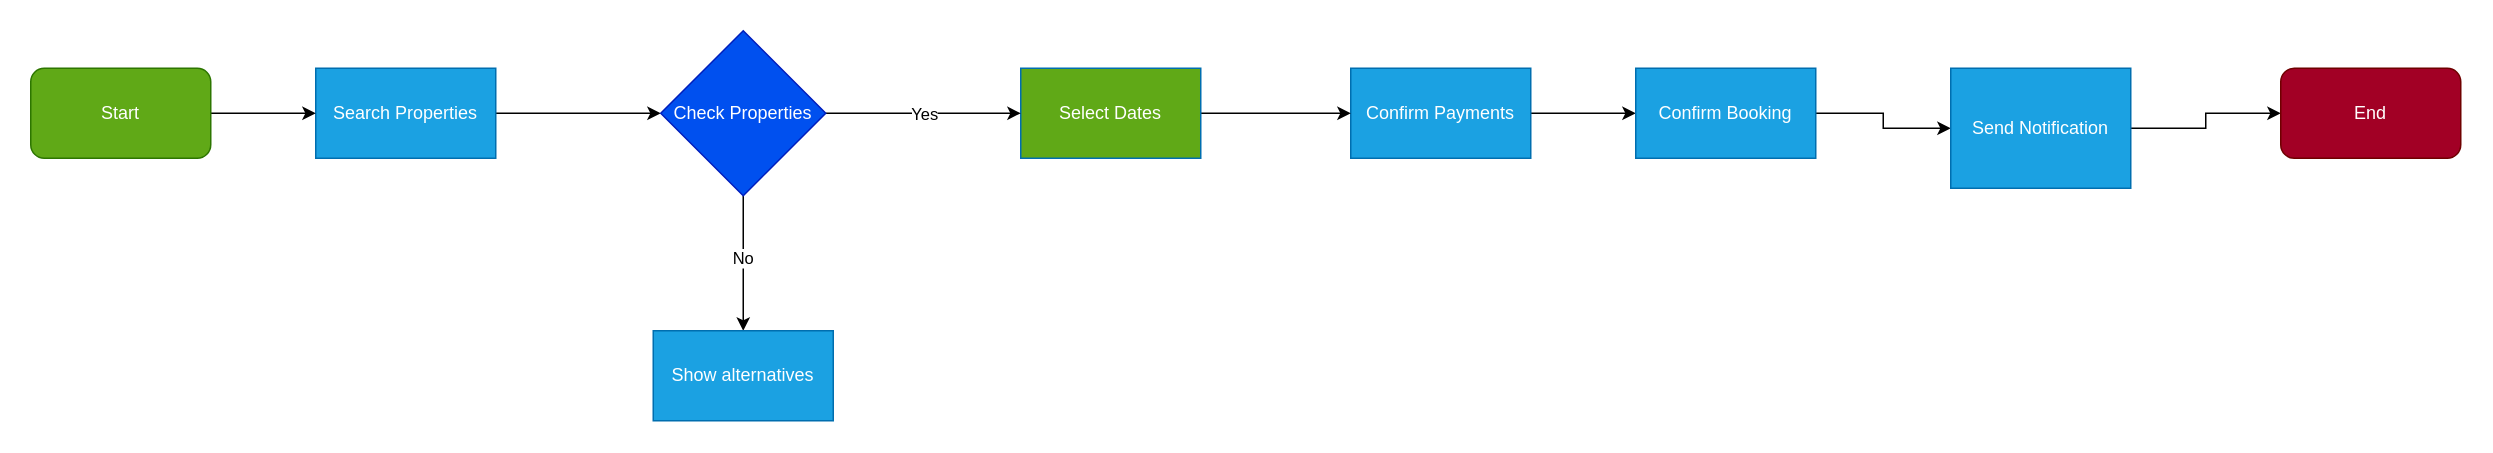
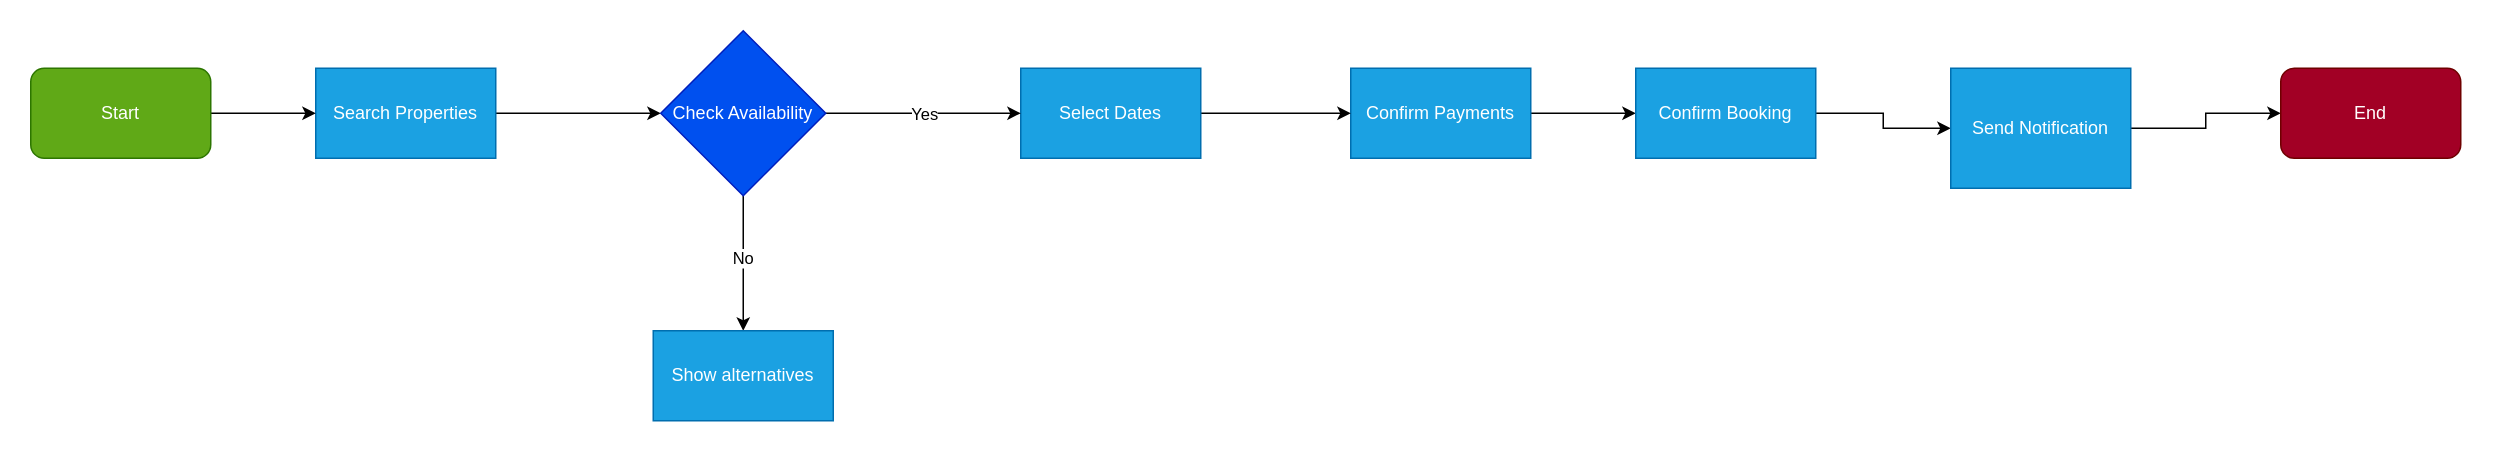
node "Check Properties": label "Check Properties" -> "Check Availability"
node "Select Dates": fillcolor #60a917 -> #1ba1e2
